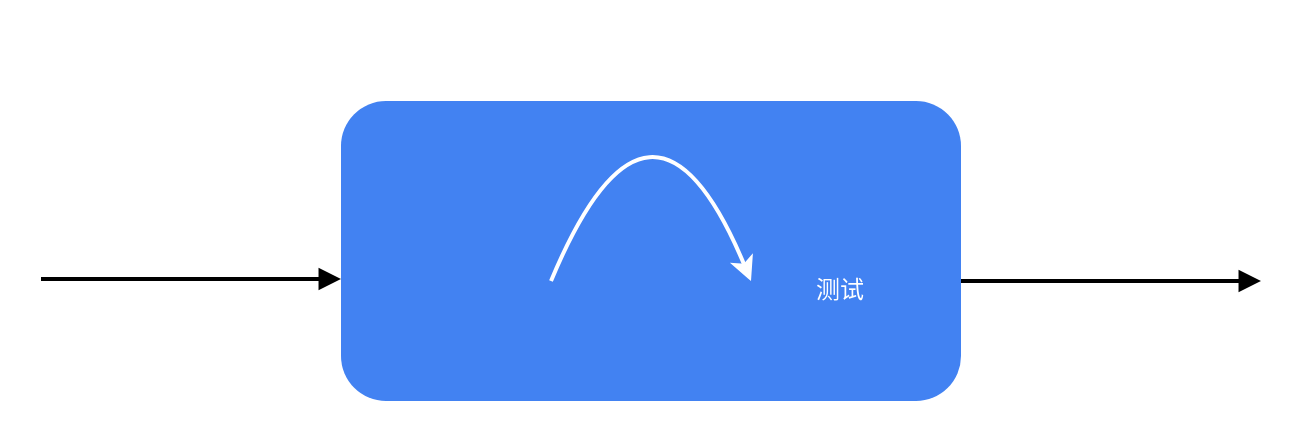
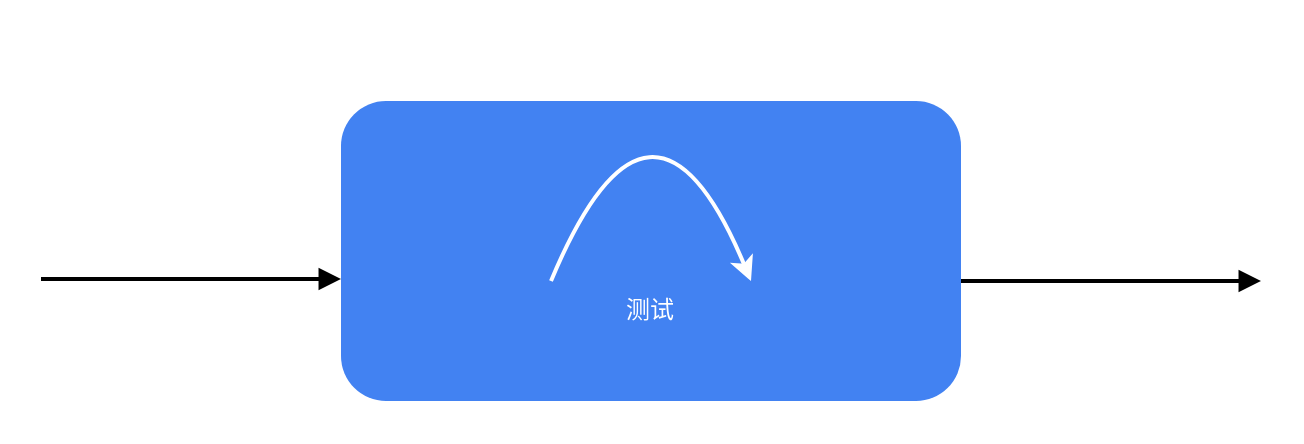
node "测试": moved (841, 291) -> (651, 311)
